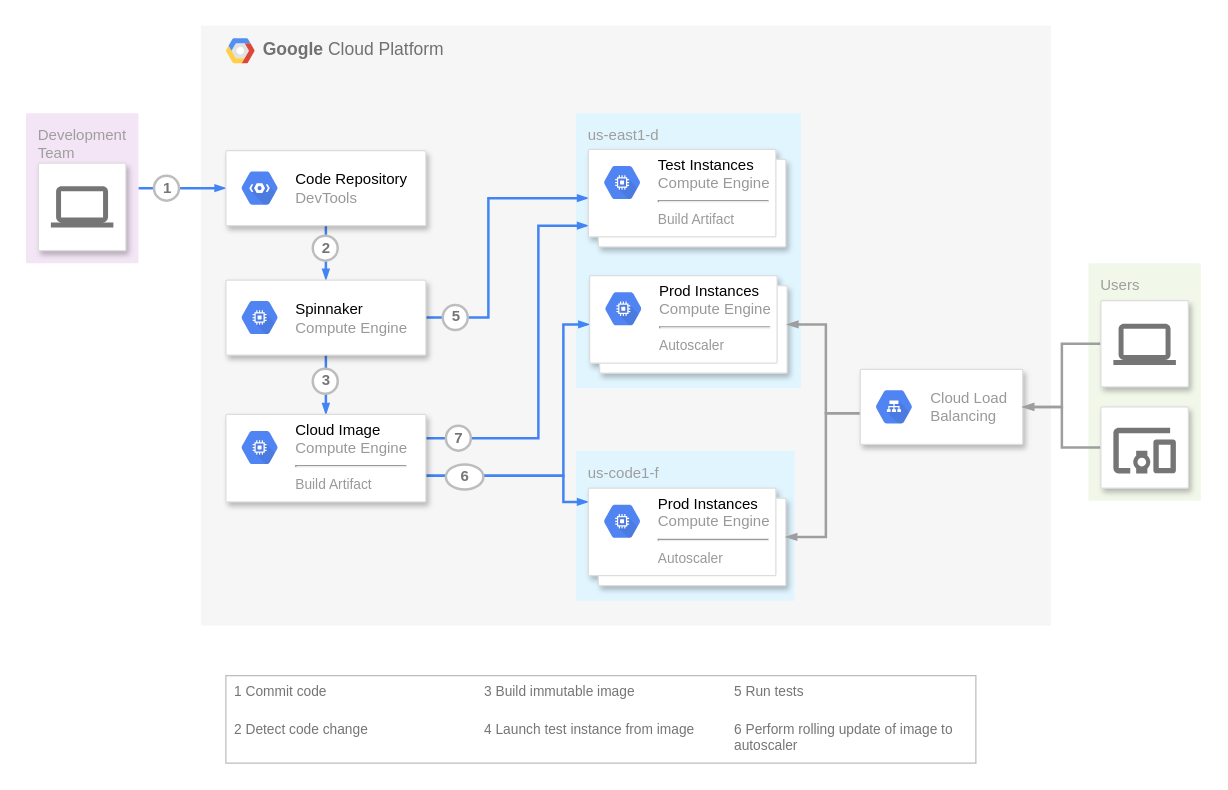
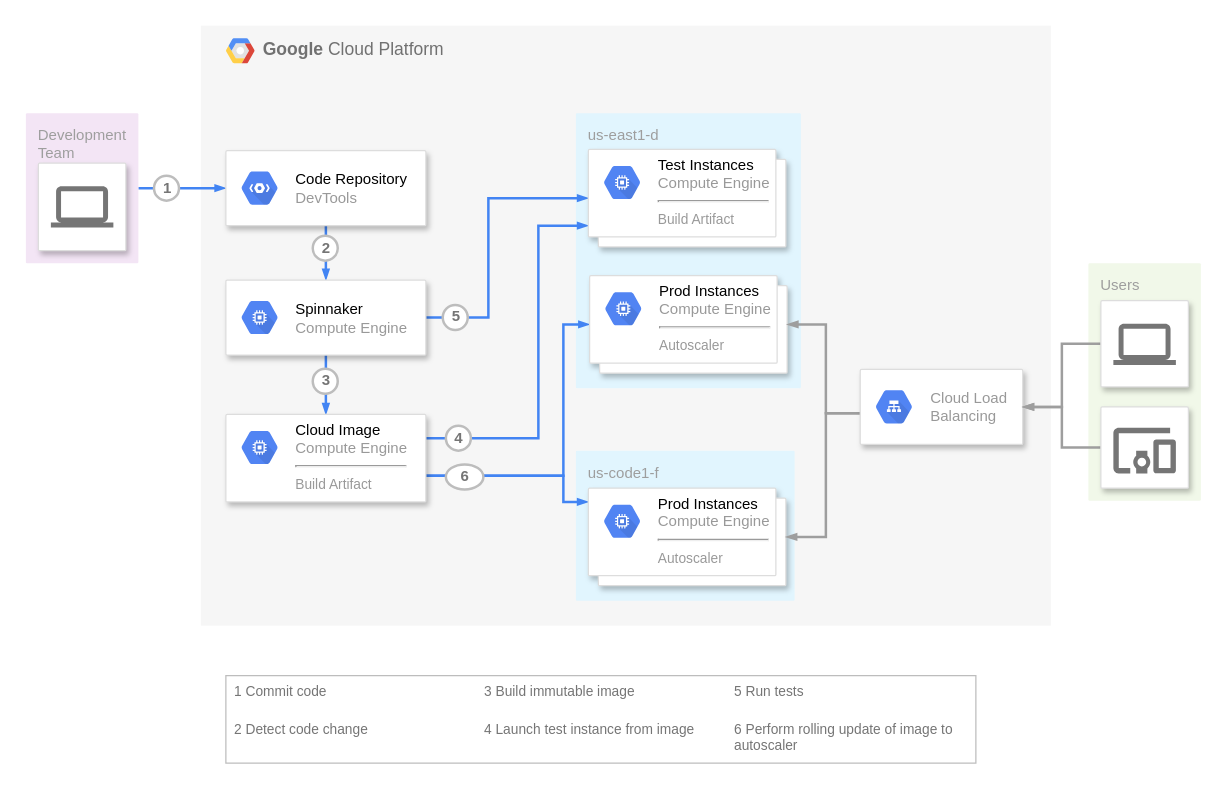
node "7": label "7" -> "4"
